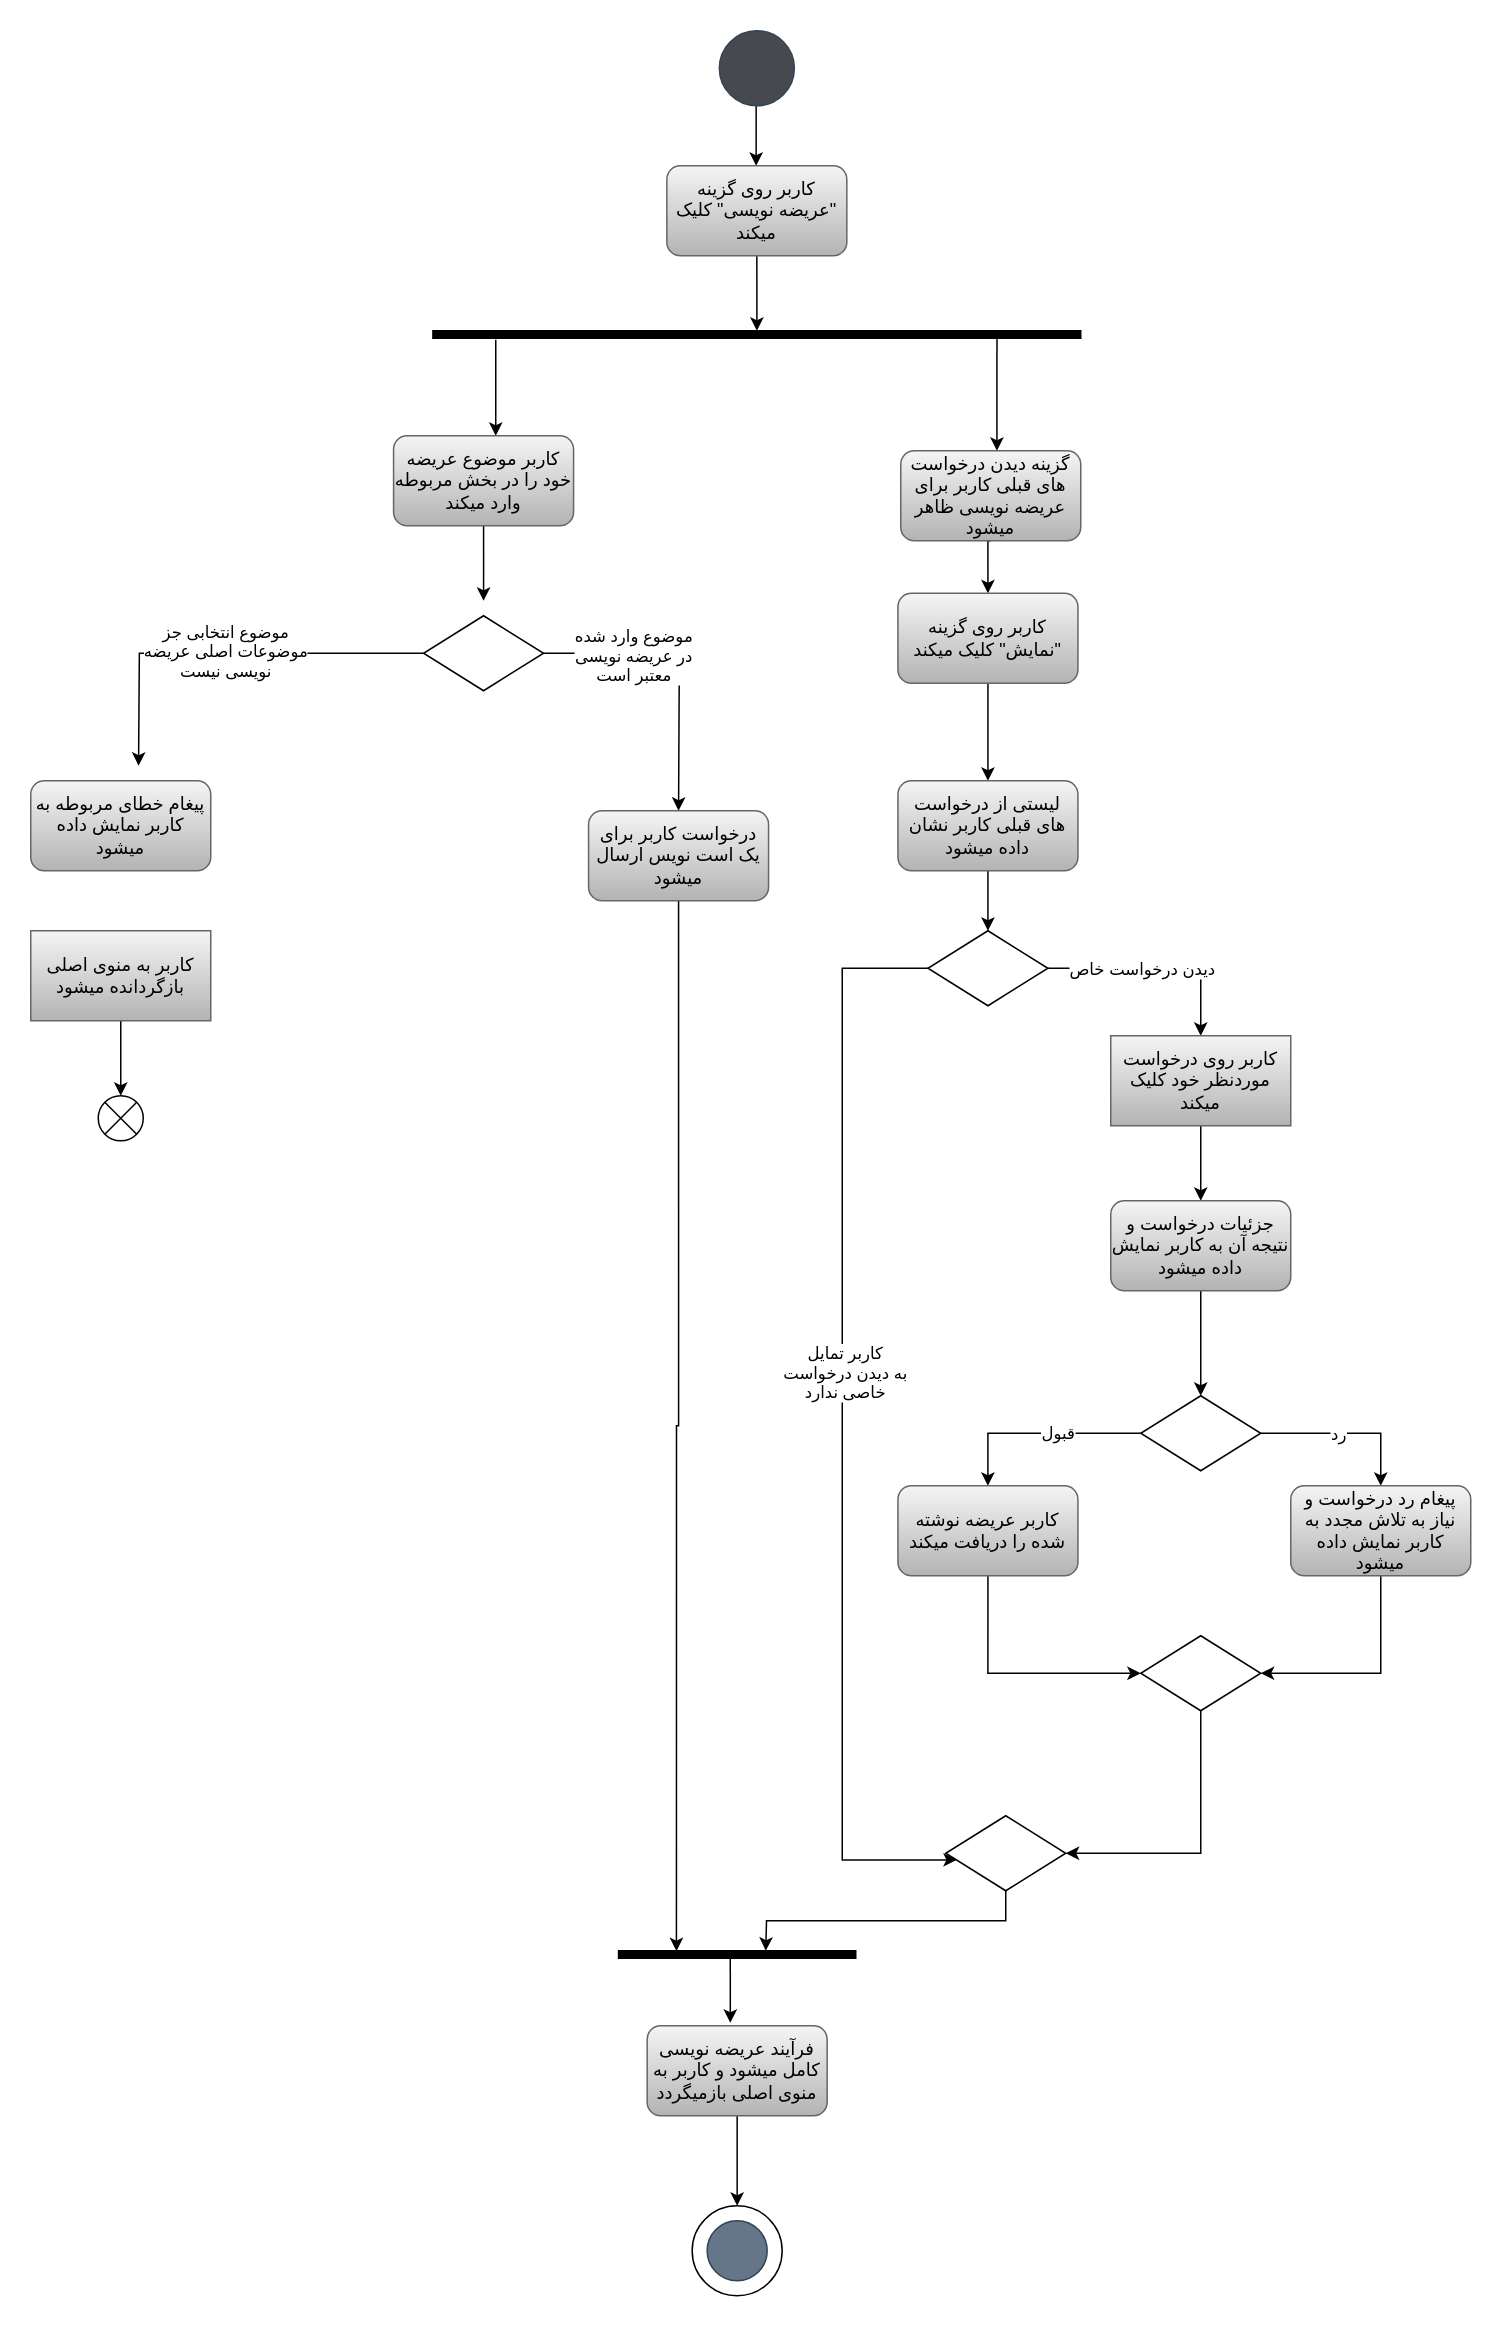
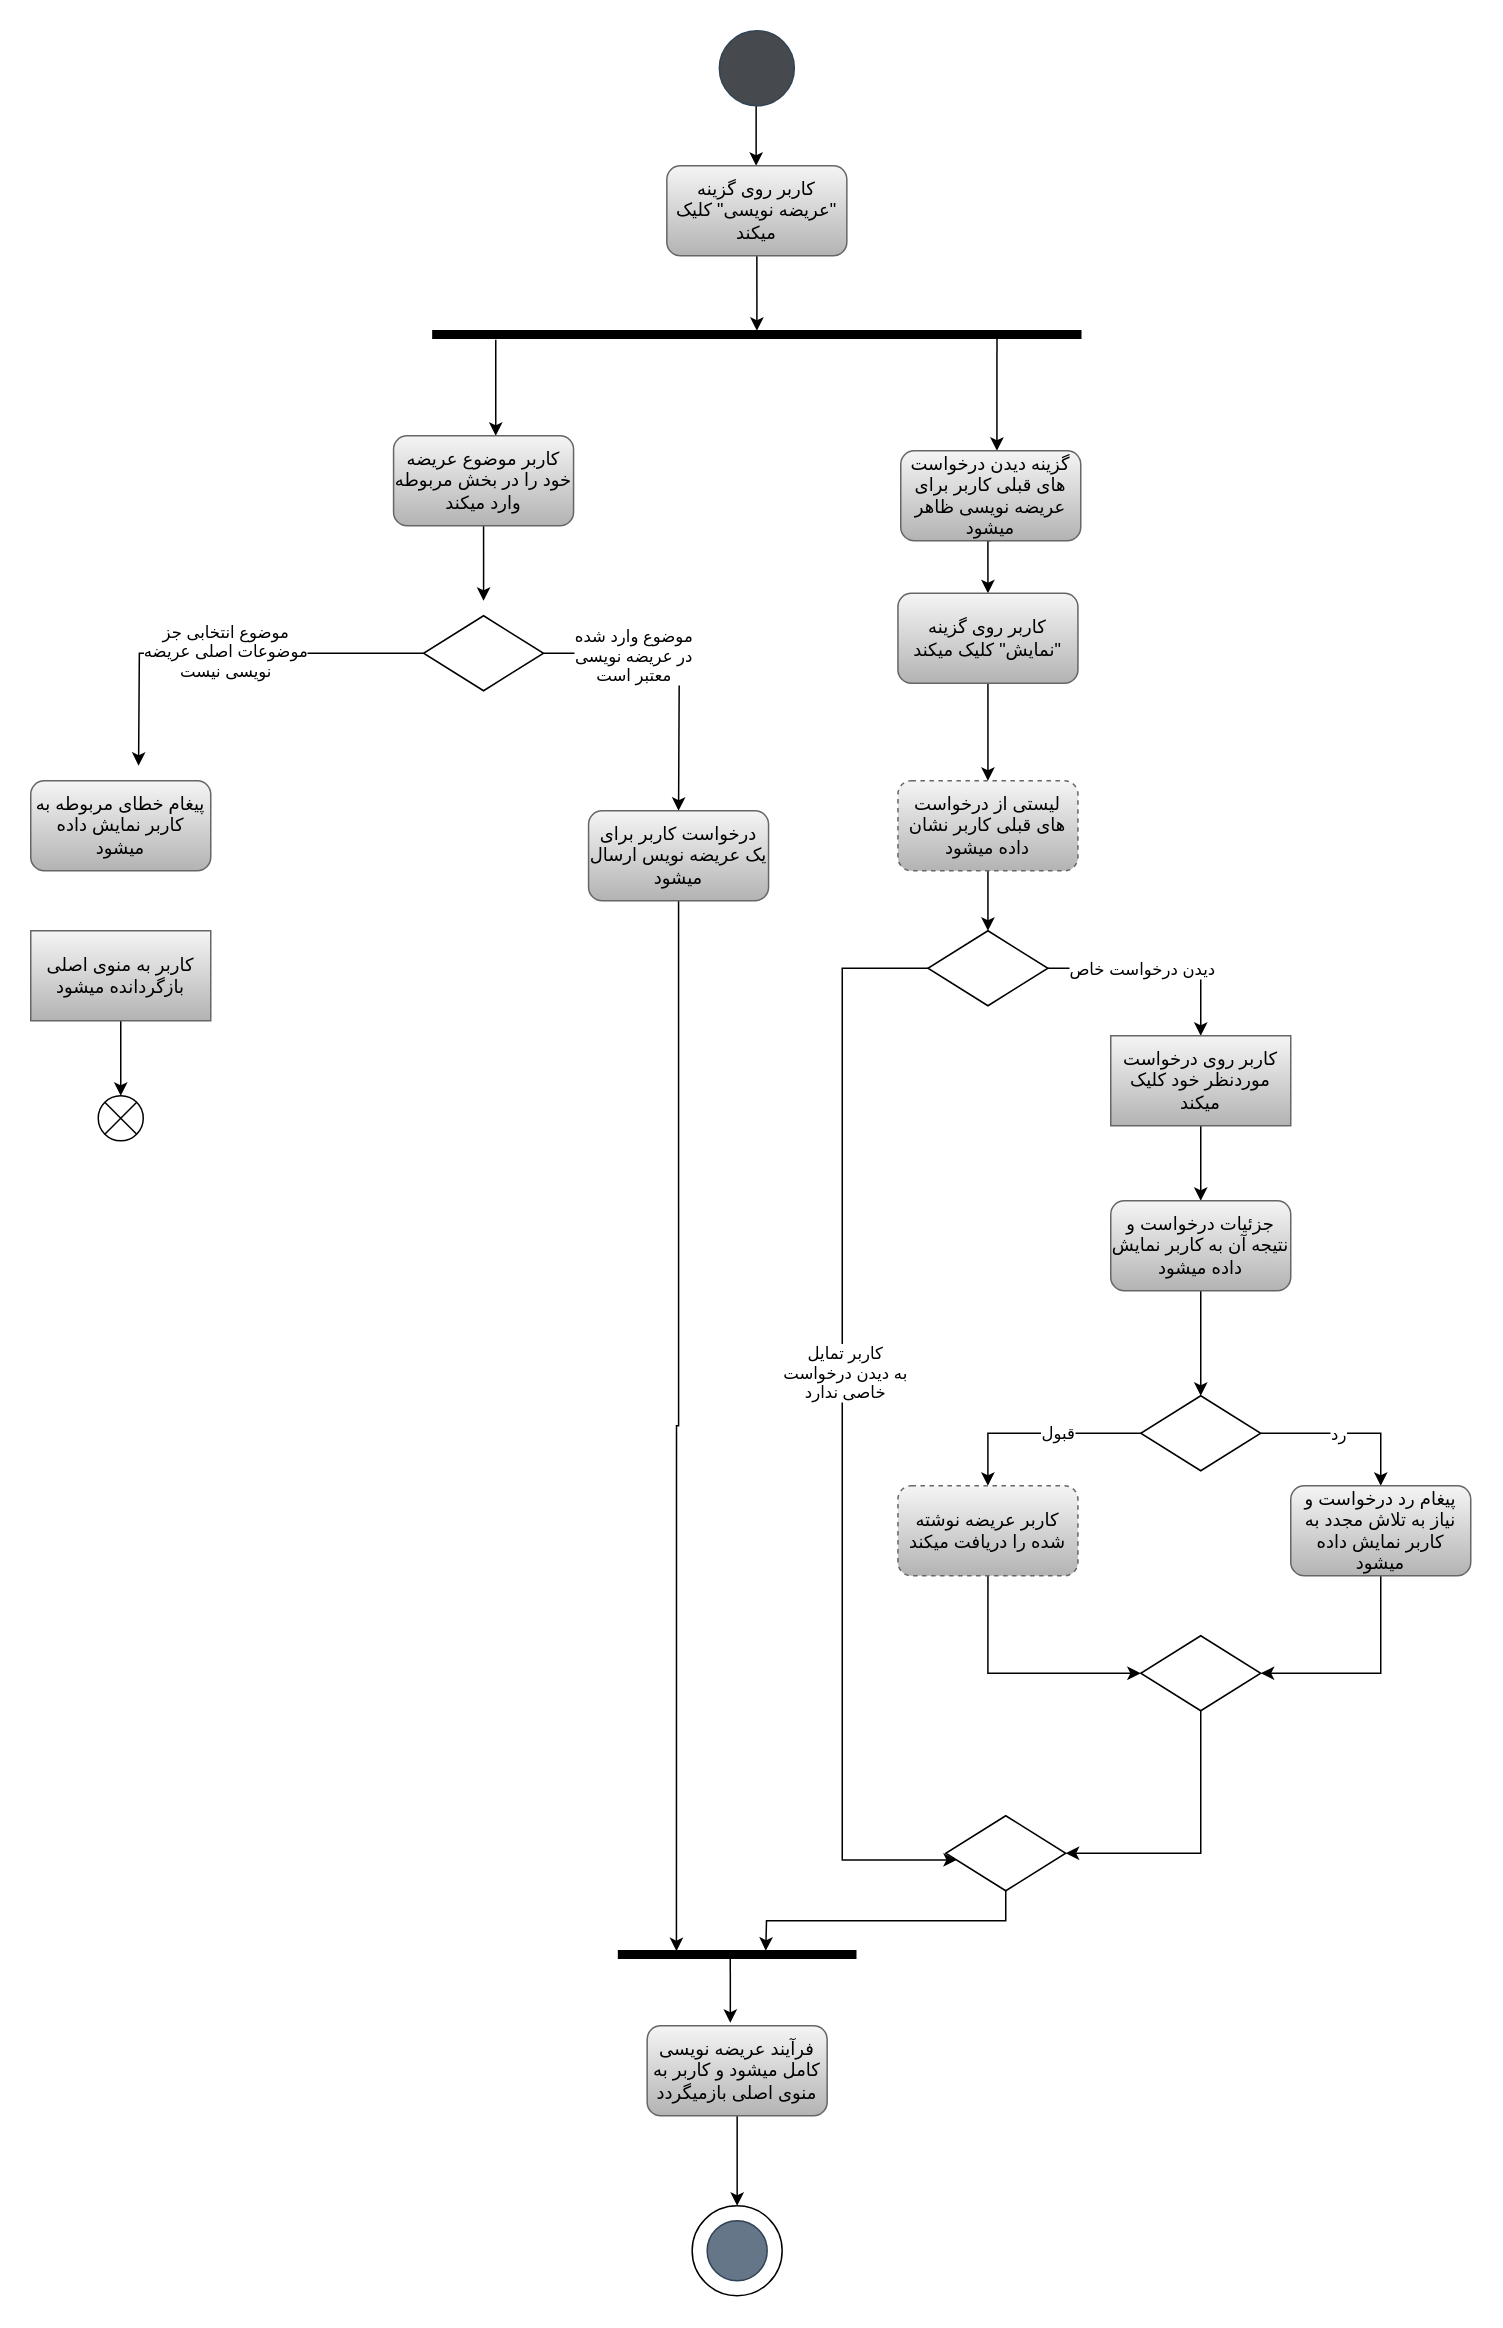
node "لیستی از درخواست های قبلی کاربر نشان داده میشود": style solid -> dashed
node "درخواست کاربر برای یک است نویس ارسال میشود": label "درخواست کاربر برای یک است نویس ارسال میشود" -> "درخواست کاربر برای یک عریضه نویس ارسال میشود"
node "کاربر عریضه نوشته شده را دریافت میکند": style solid -> dashed
